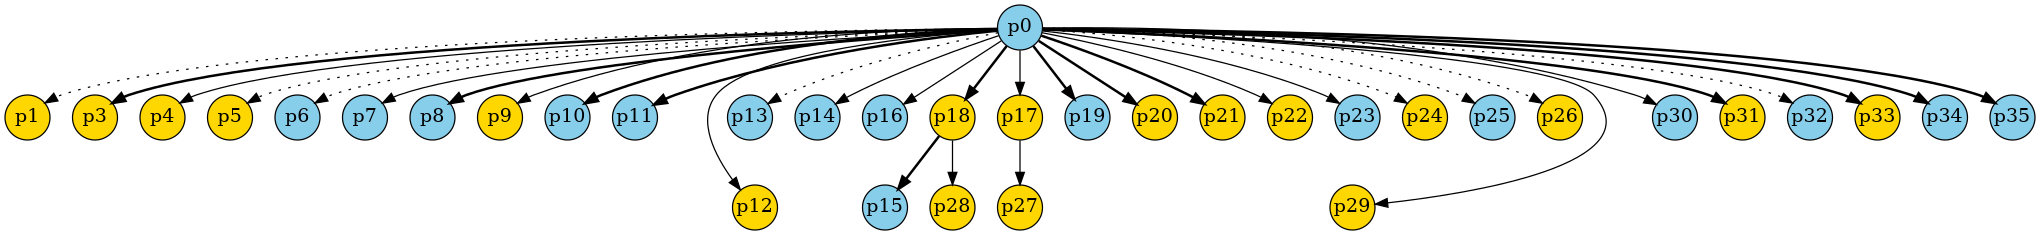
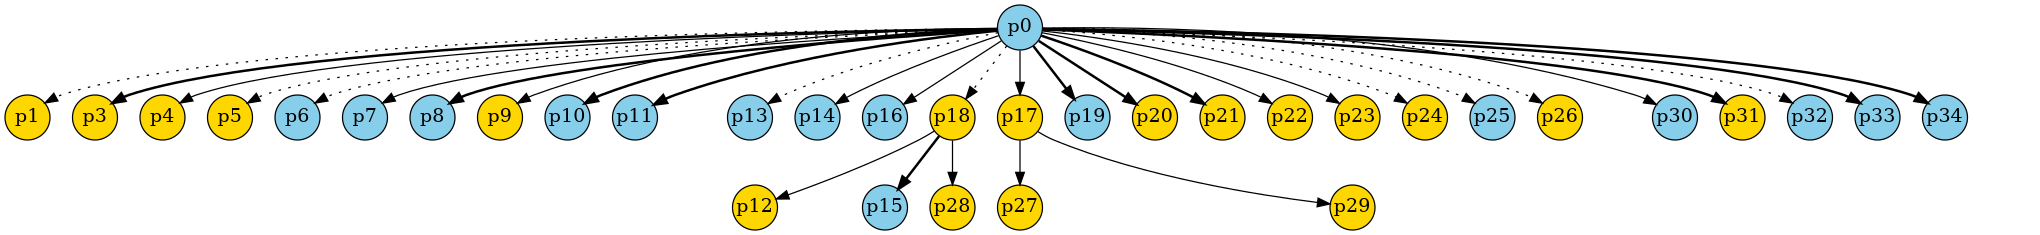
edge "p0" -> "p18": style bold -> dotted
edge "p0" -> "p12": now "p18" -> "p12"
edge "p0" -> "p29": now "p17" -> "p29"
node "p23": fillcolor skyblue -> gold
node "p33": fillcolor gold -> skyblue
node "p35": removed
